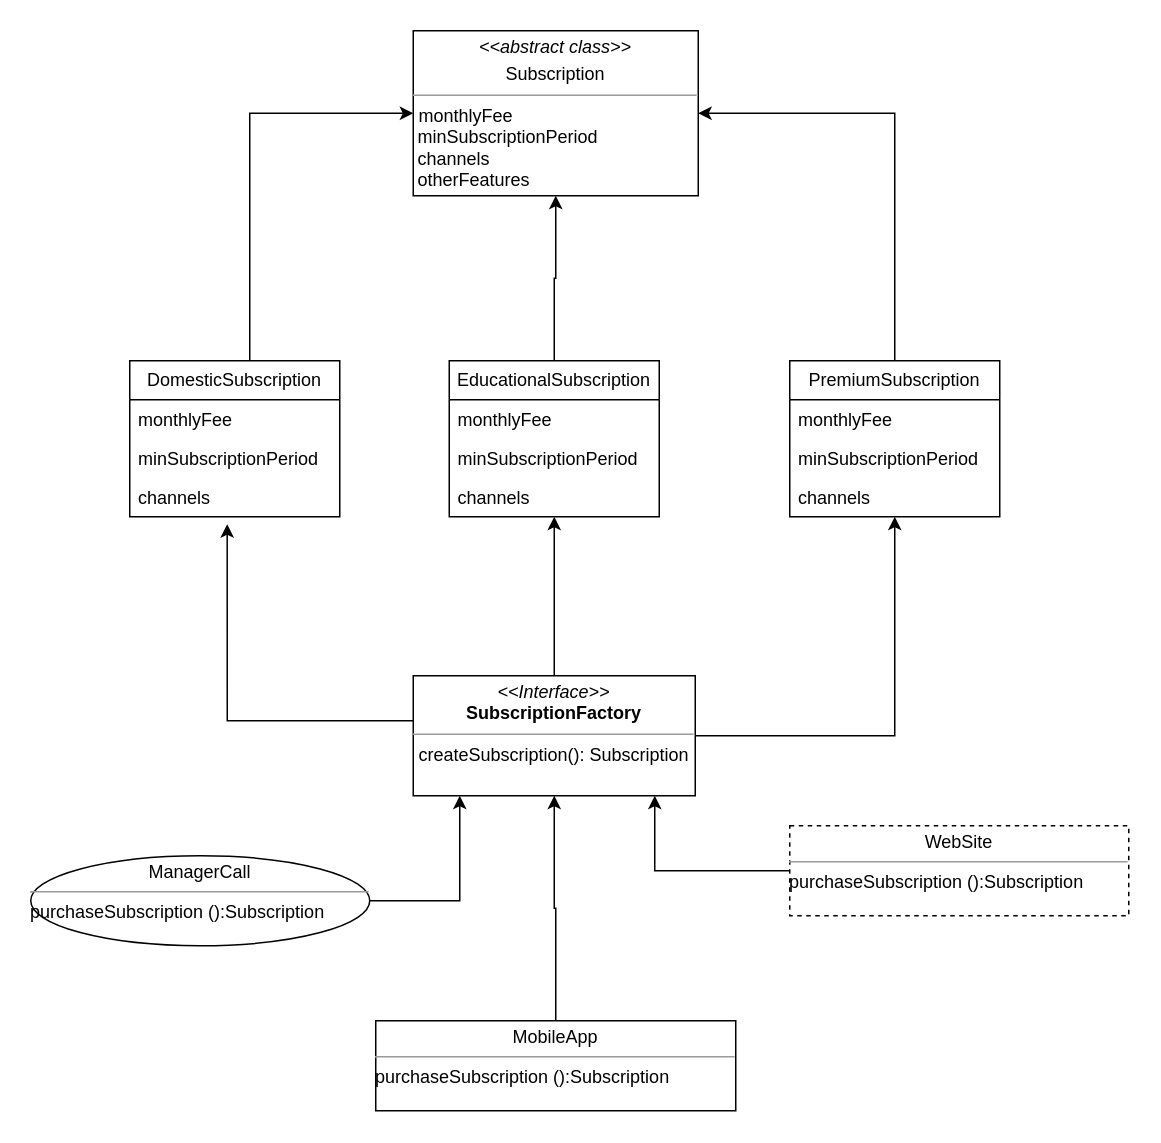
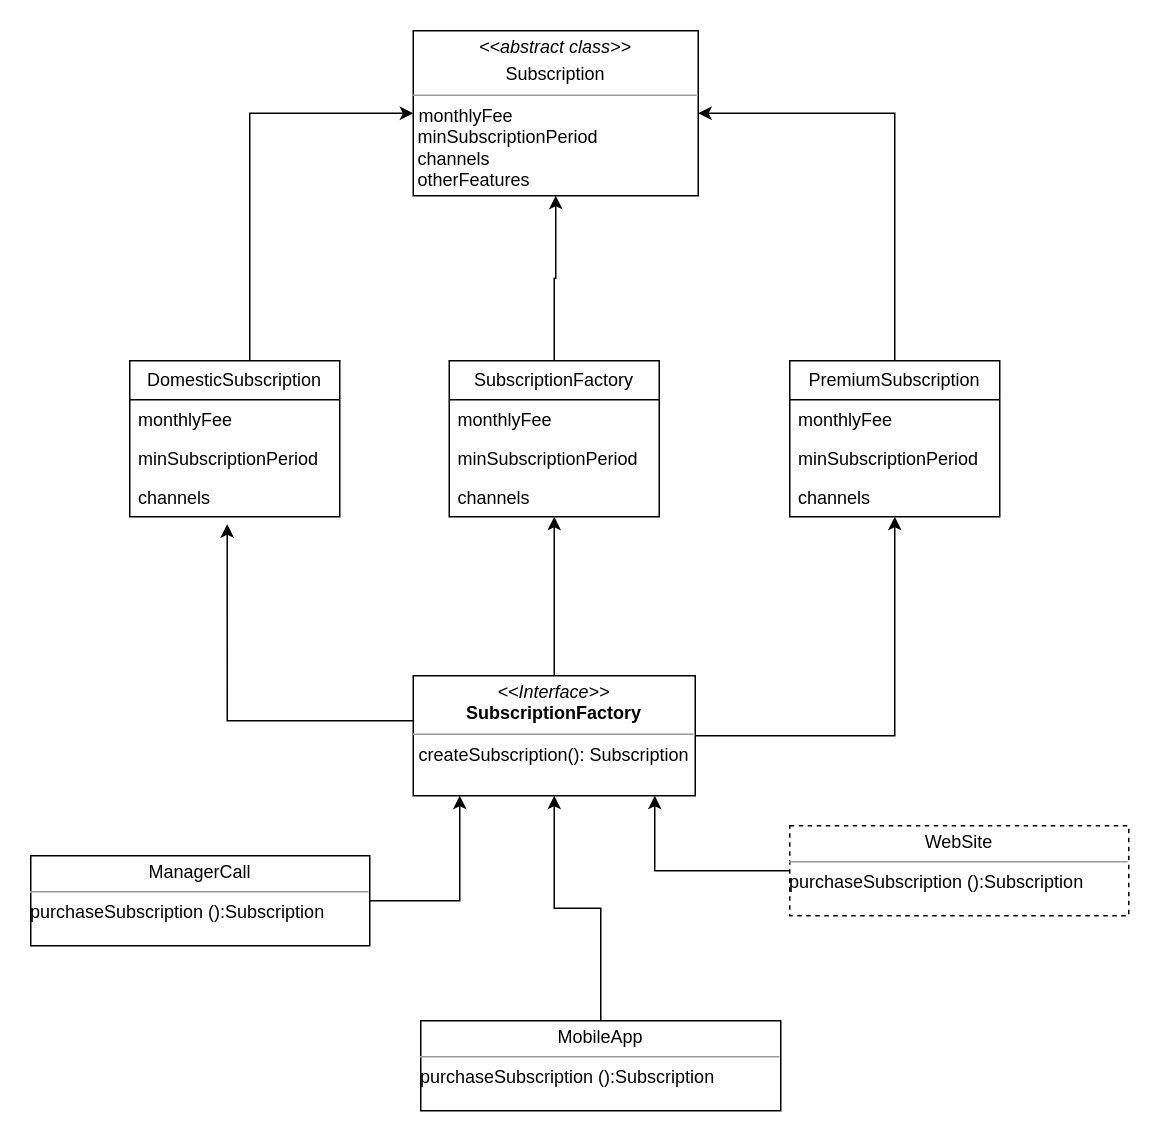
node "EducationalSubscription": label "EducationalSubscription" -> "SubscriptionFactory"
node "ManagerCall purchaseSubscription ():Subscription": shape ellipse -> rectangle
node "MobileApp purchaseSubscription ():Subscription": moved (556, 1066) -> (601, 1066)
